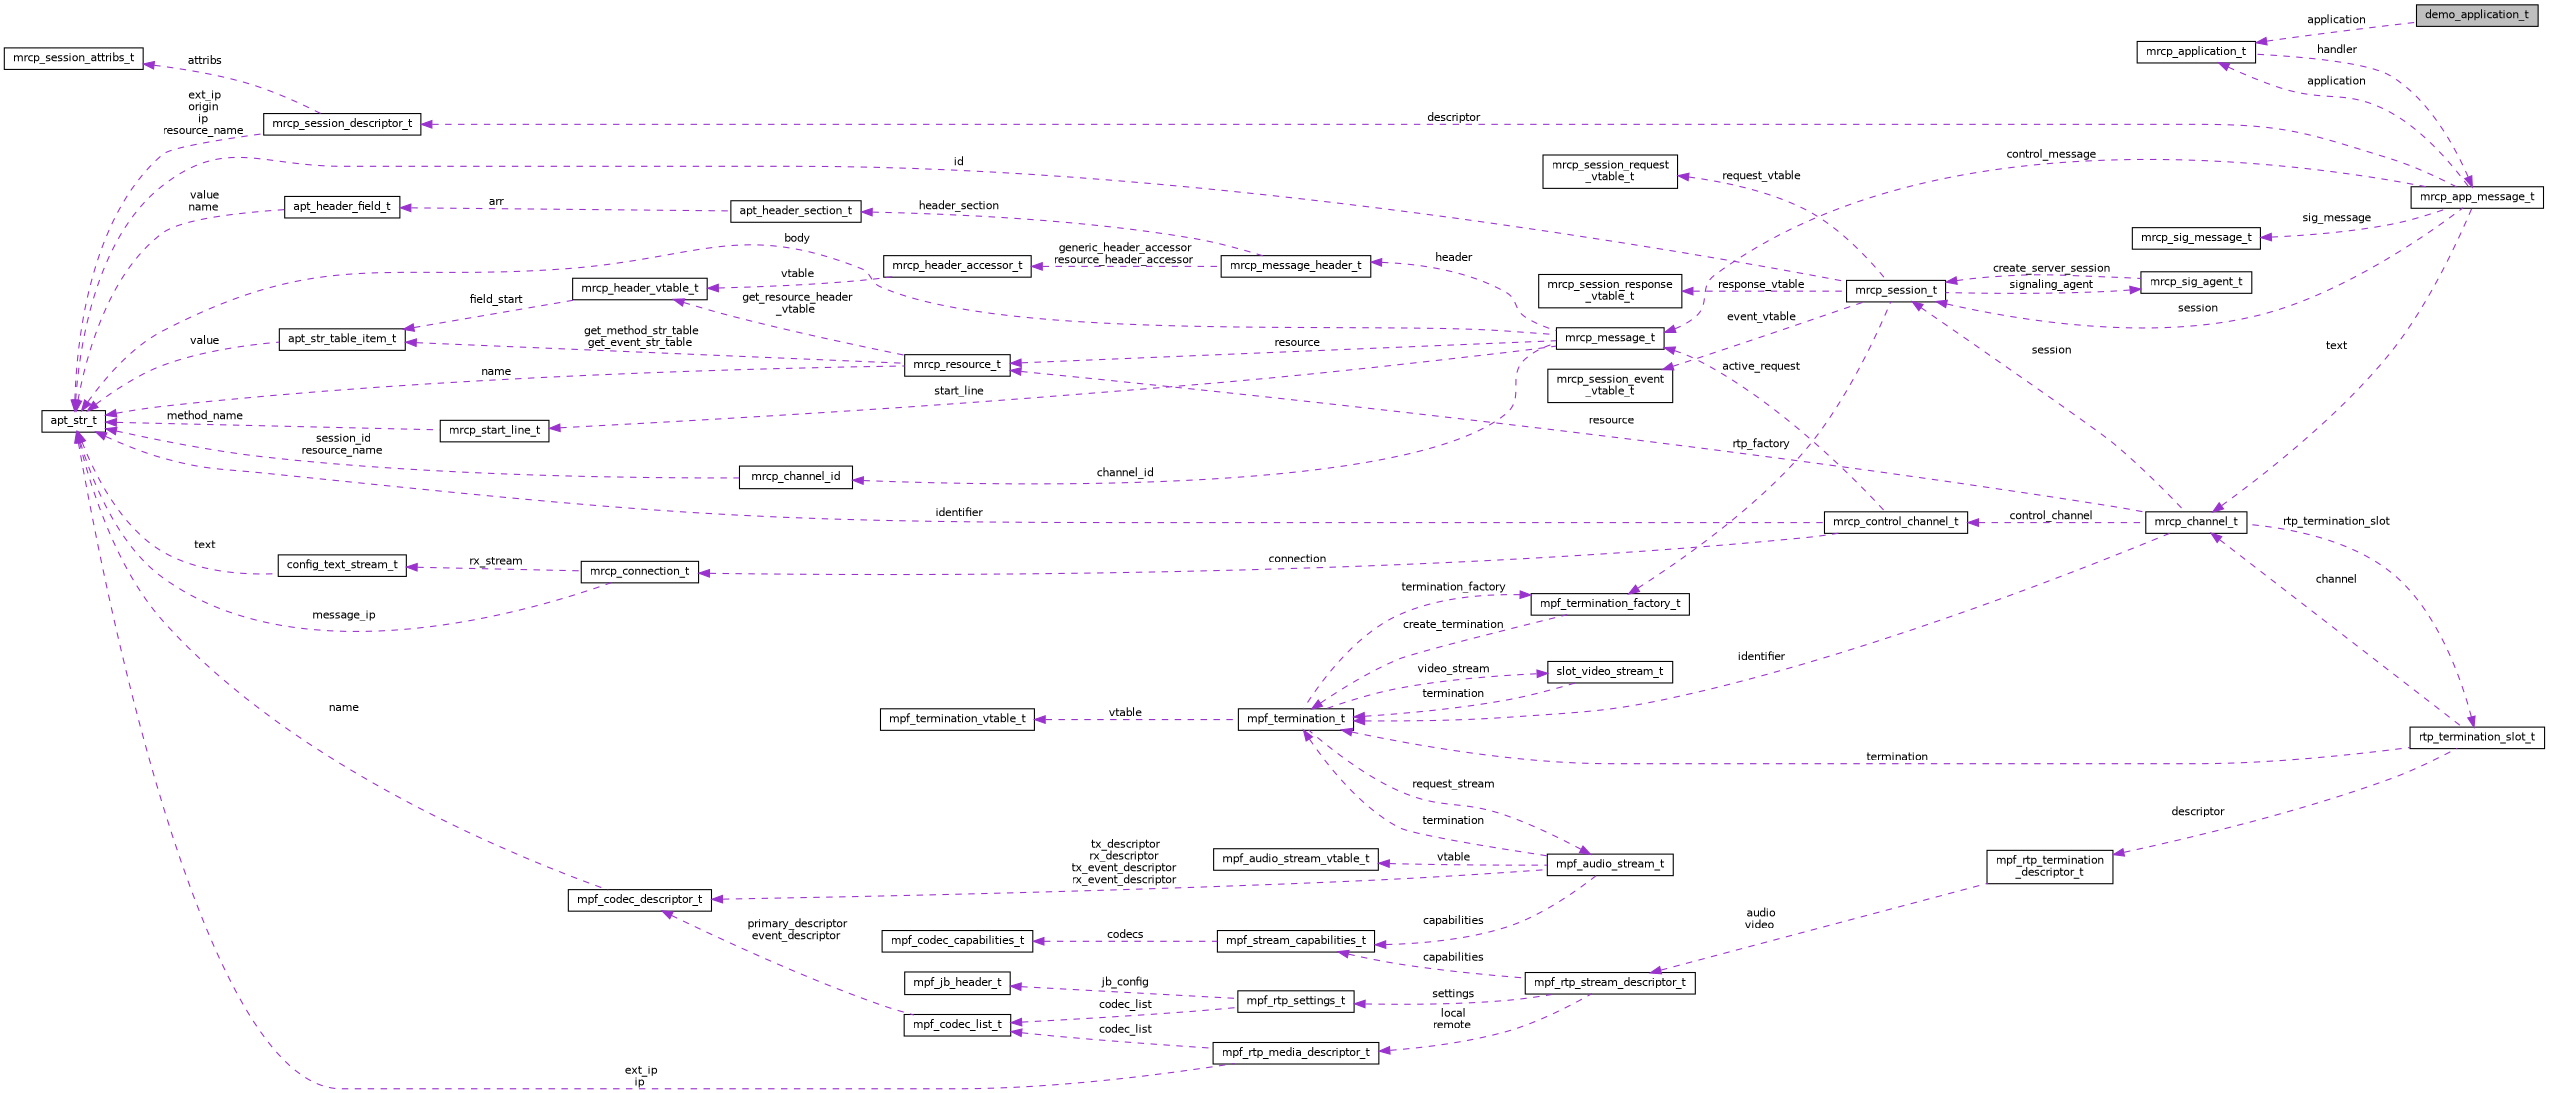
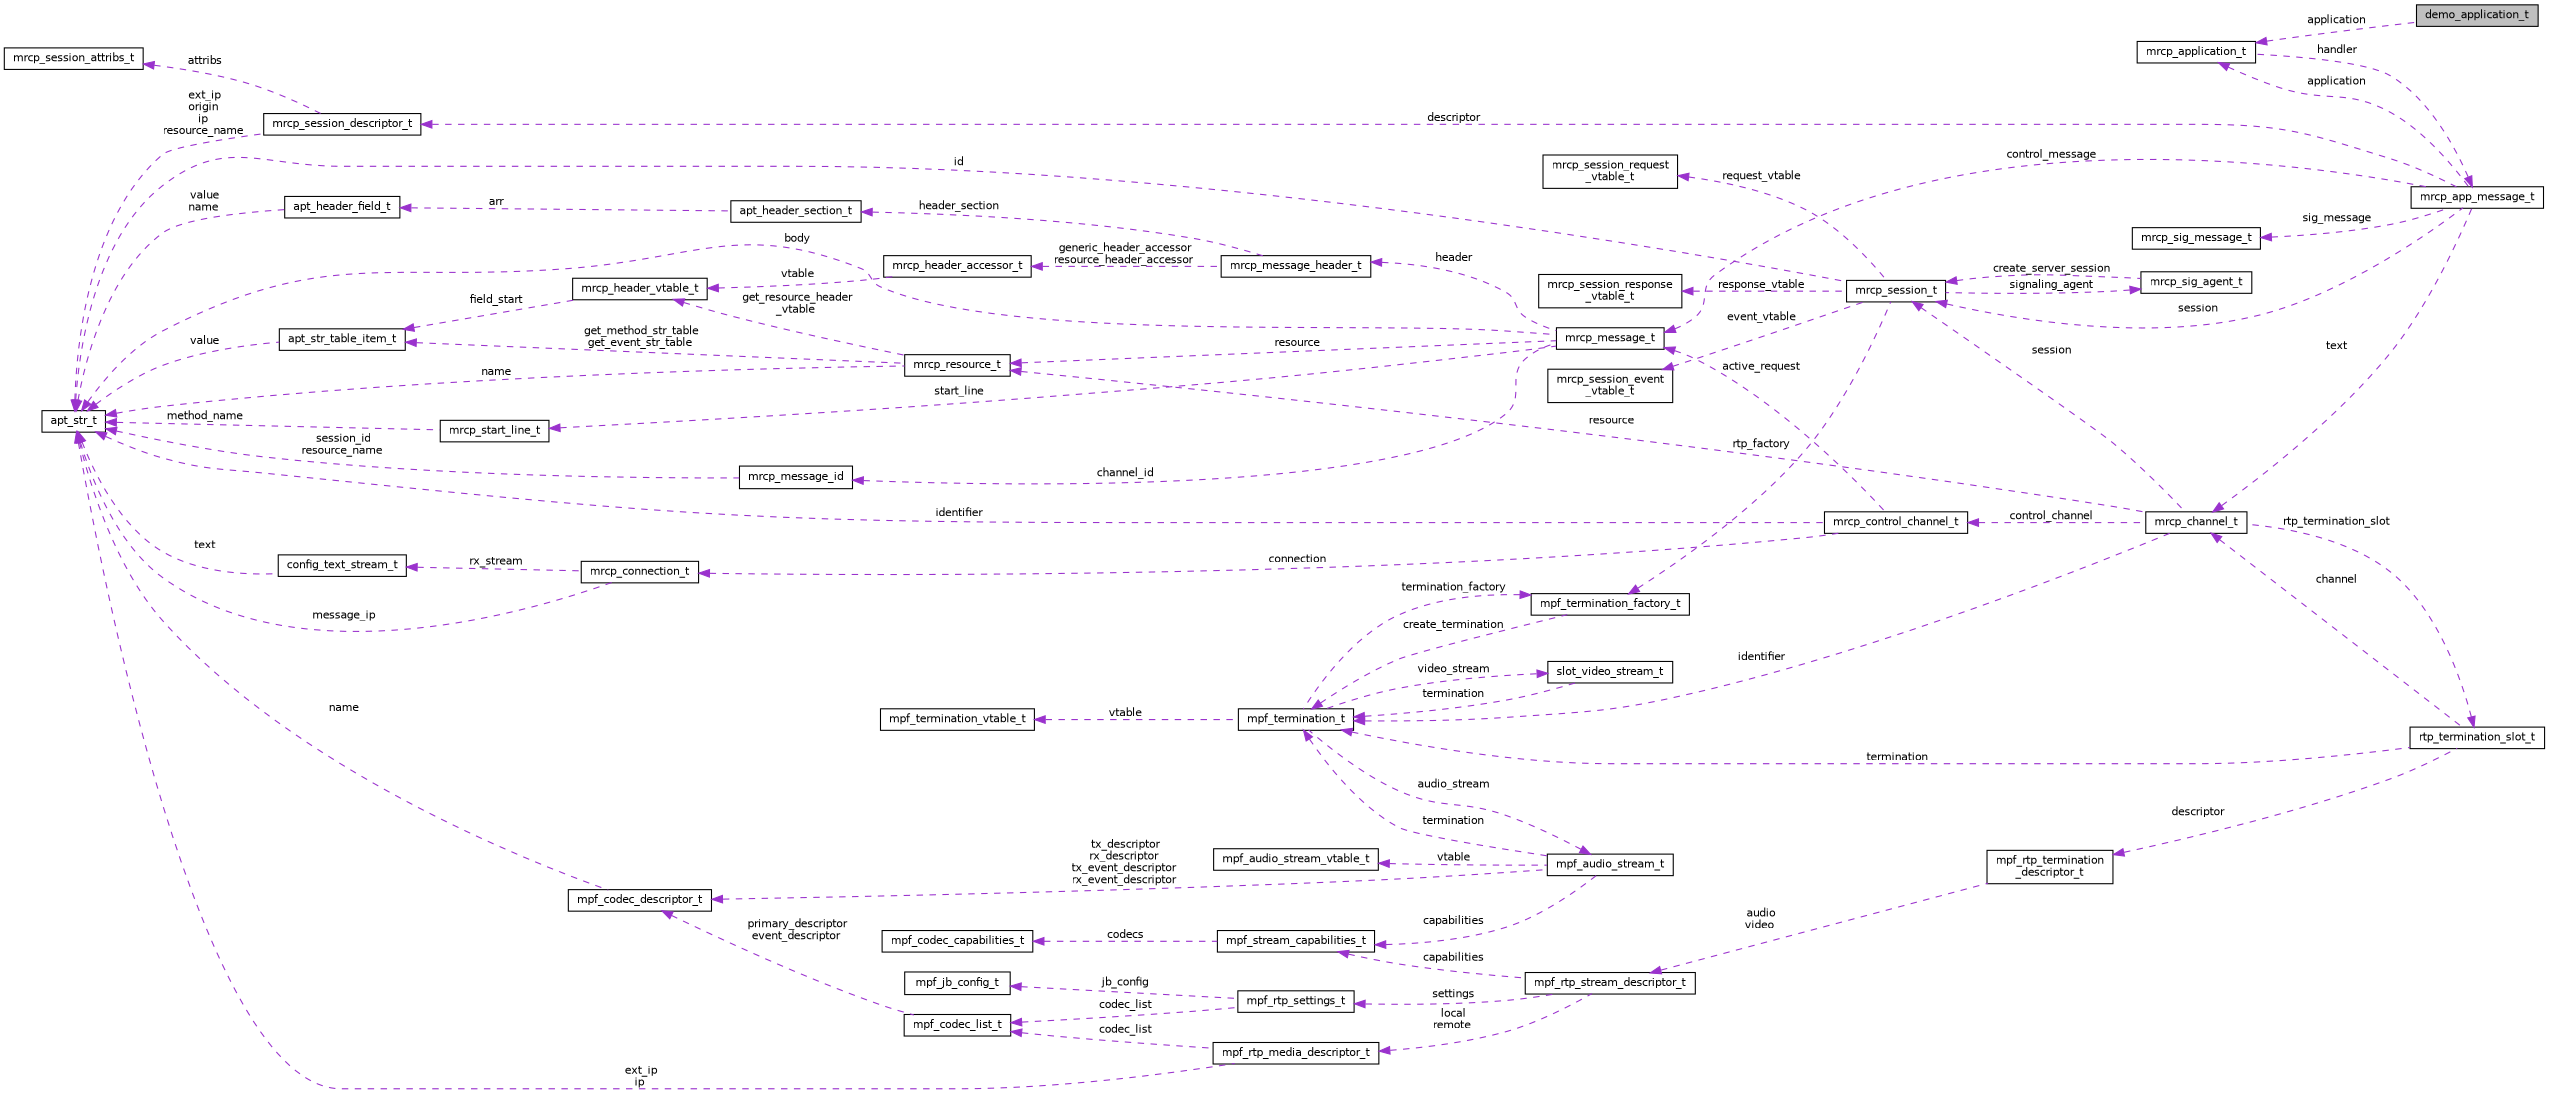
node "mrcp_channel_id": label "mrcp_channel_id" -> "mrcp_message_id"
edge "mpf_termination_t" -> "mpf_audio_stream_t": label " request_stream" -> " audio_stream"
node "mpf_jb_header_t": label "mpf_jb_header_t" -> "mpf_jb_config_t"
